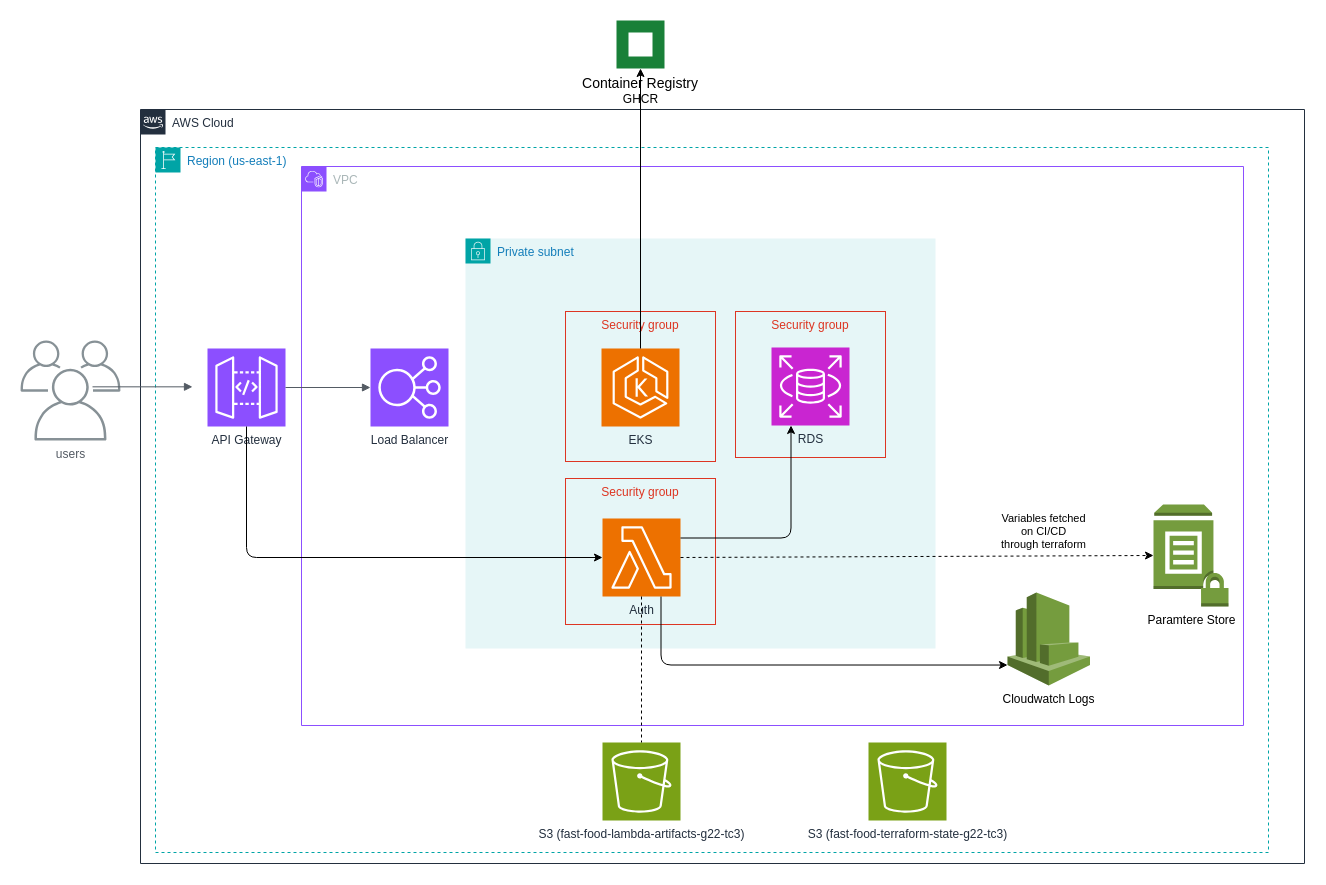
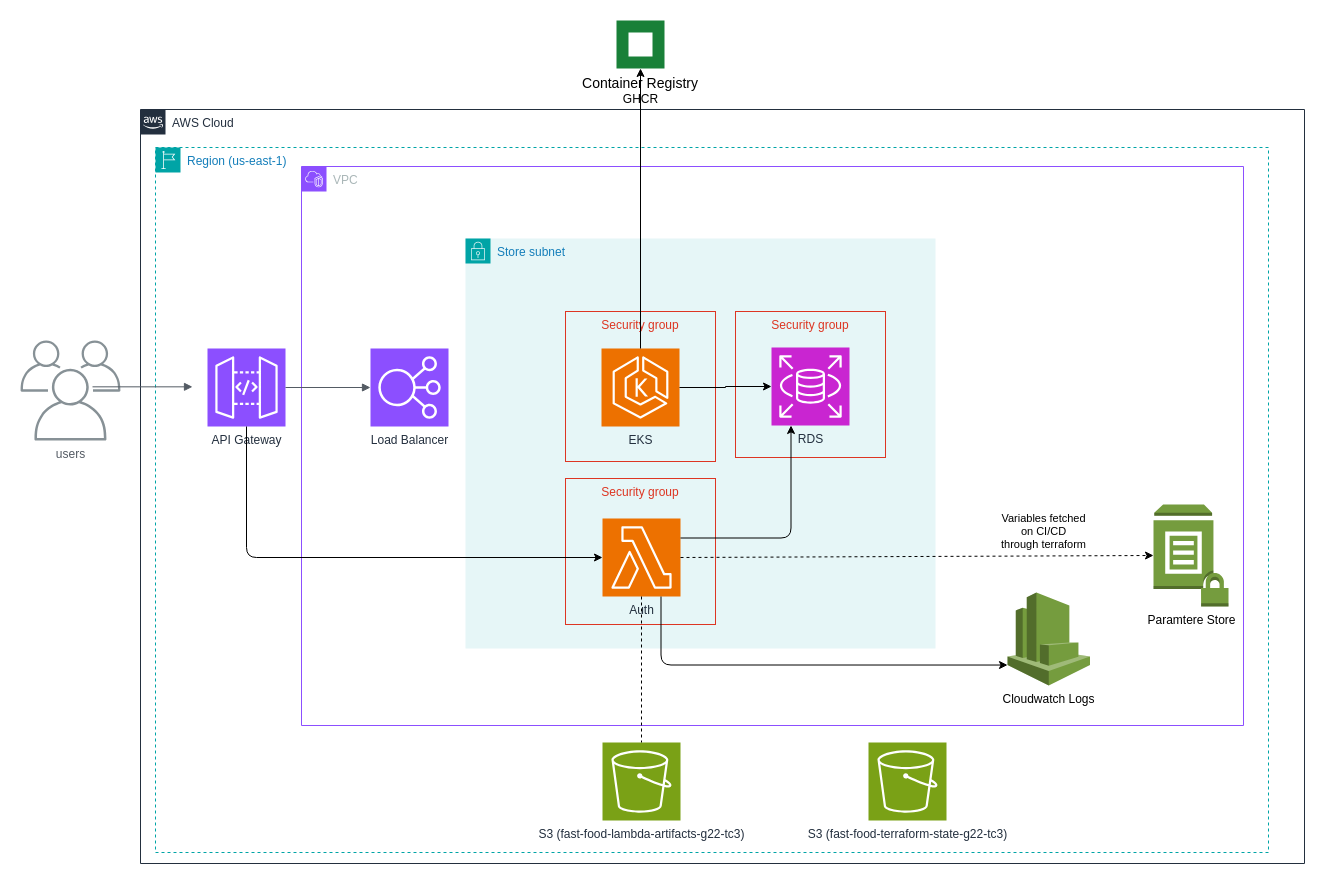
node "Private subnet": label "Private subnet" -> "Store subnet"
edge "EKS" -> "RDS": added
